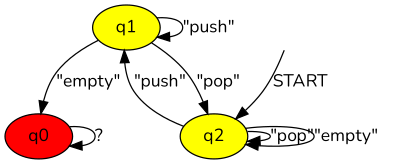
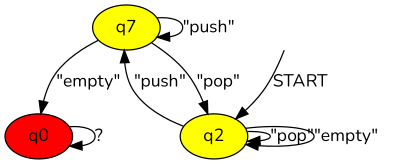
node "q1": label "q1" -> "q7"
